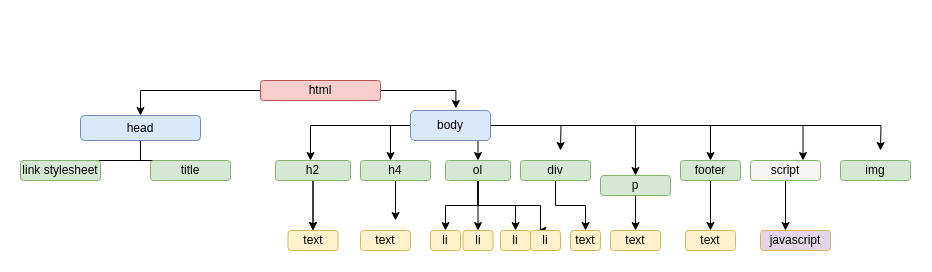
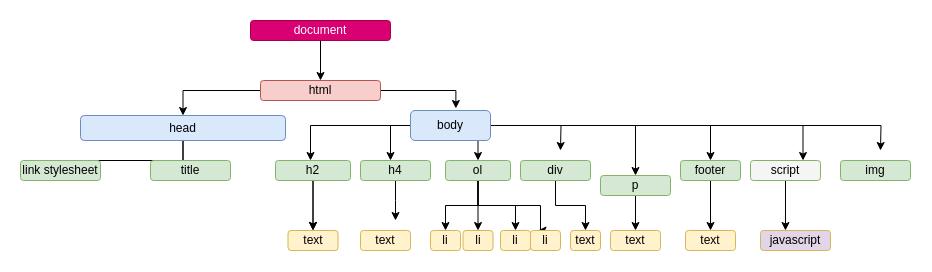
node "document": added
edge "document" -> "html": added
node "head": size 120x25 -> 205x25
